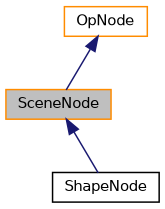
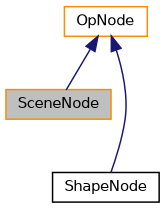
edge "ShapeNode" -> "SceneNode": now "ShapeNode" -> "OpNode"
